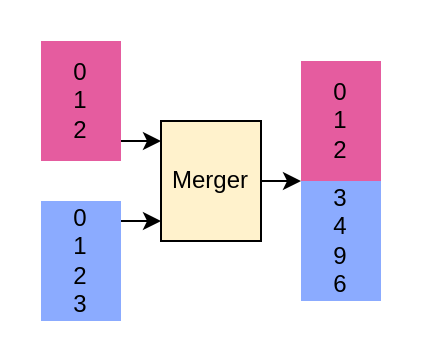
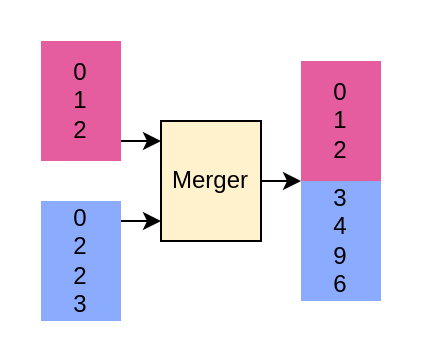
node "0 1 2 3": label "0 1 2 3" -> "0 2 2 3"
